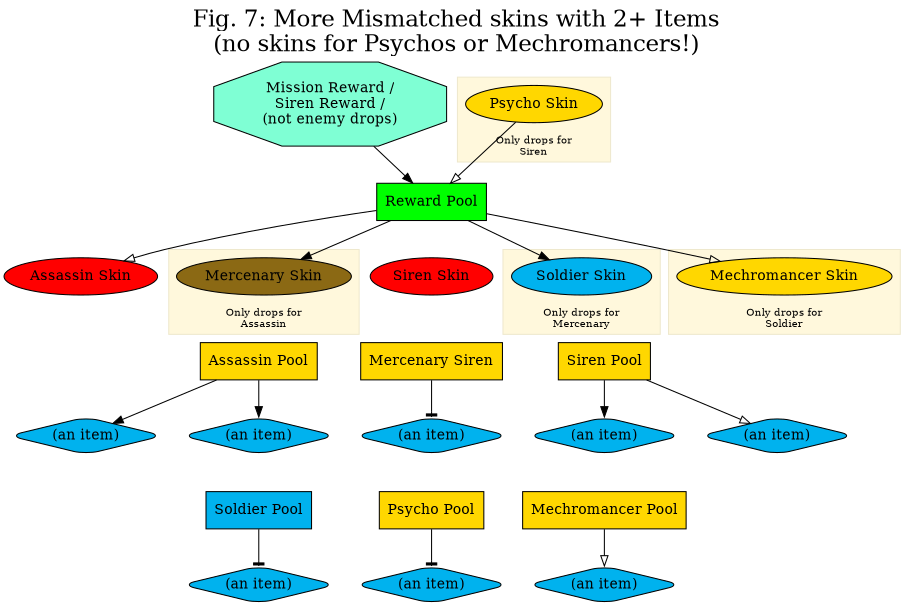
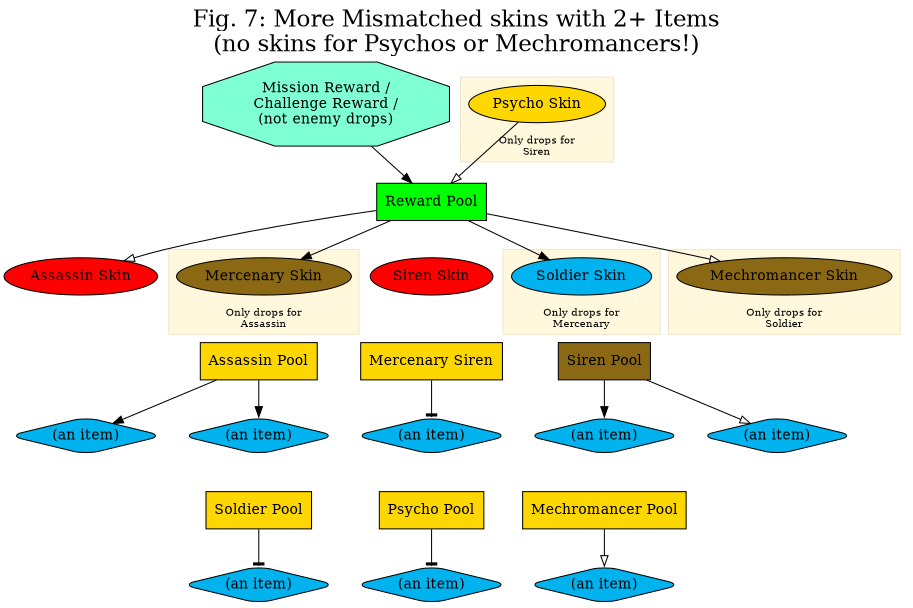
node "Mission Reward /": text "Siren Reward /" -> "Challenge Reward /"
node "Mechromancer Skin": fillcolor gold -> goldenrod4
node "Siren Pool": fillcolor gold -> goldenrod4
node "Soldier Pool": fillcolor deepskyblue2 -> gold
